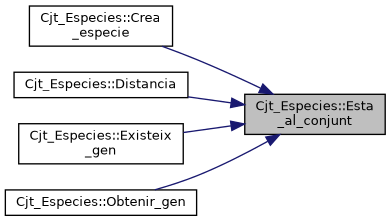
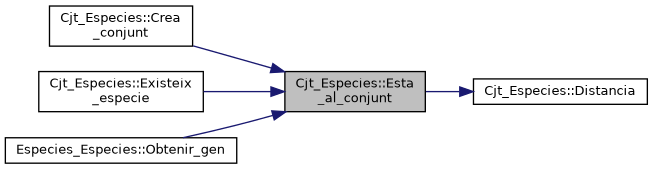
node "Cjt_Especies::Crea _especie": label "Cjt_Especies::Crea _especie" -> "Cjt_Especies::Crea _conjunt"
edge "Cjt_Especies::Distancia" -> "Cjt_Especies::Esta _al_conjunt": reversed
node "Cjt_Especies::Existeix _gen": label "Cjt_Especies::Existeix _gen" -> "Cjt_Especies::Existeix _especie"
node "Cjt_Especies::Obtenir_gen": label "Cjt_Especies::Obtenir_gen" -> "Especies_Especies::Obtenir_gen"
